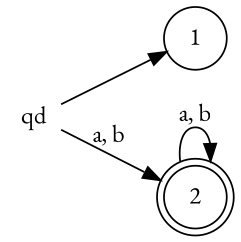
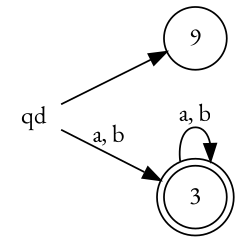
node "1": label "1" -> "9"
node "2": label "2" -> "3"
